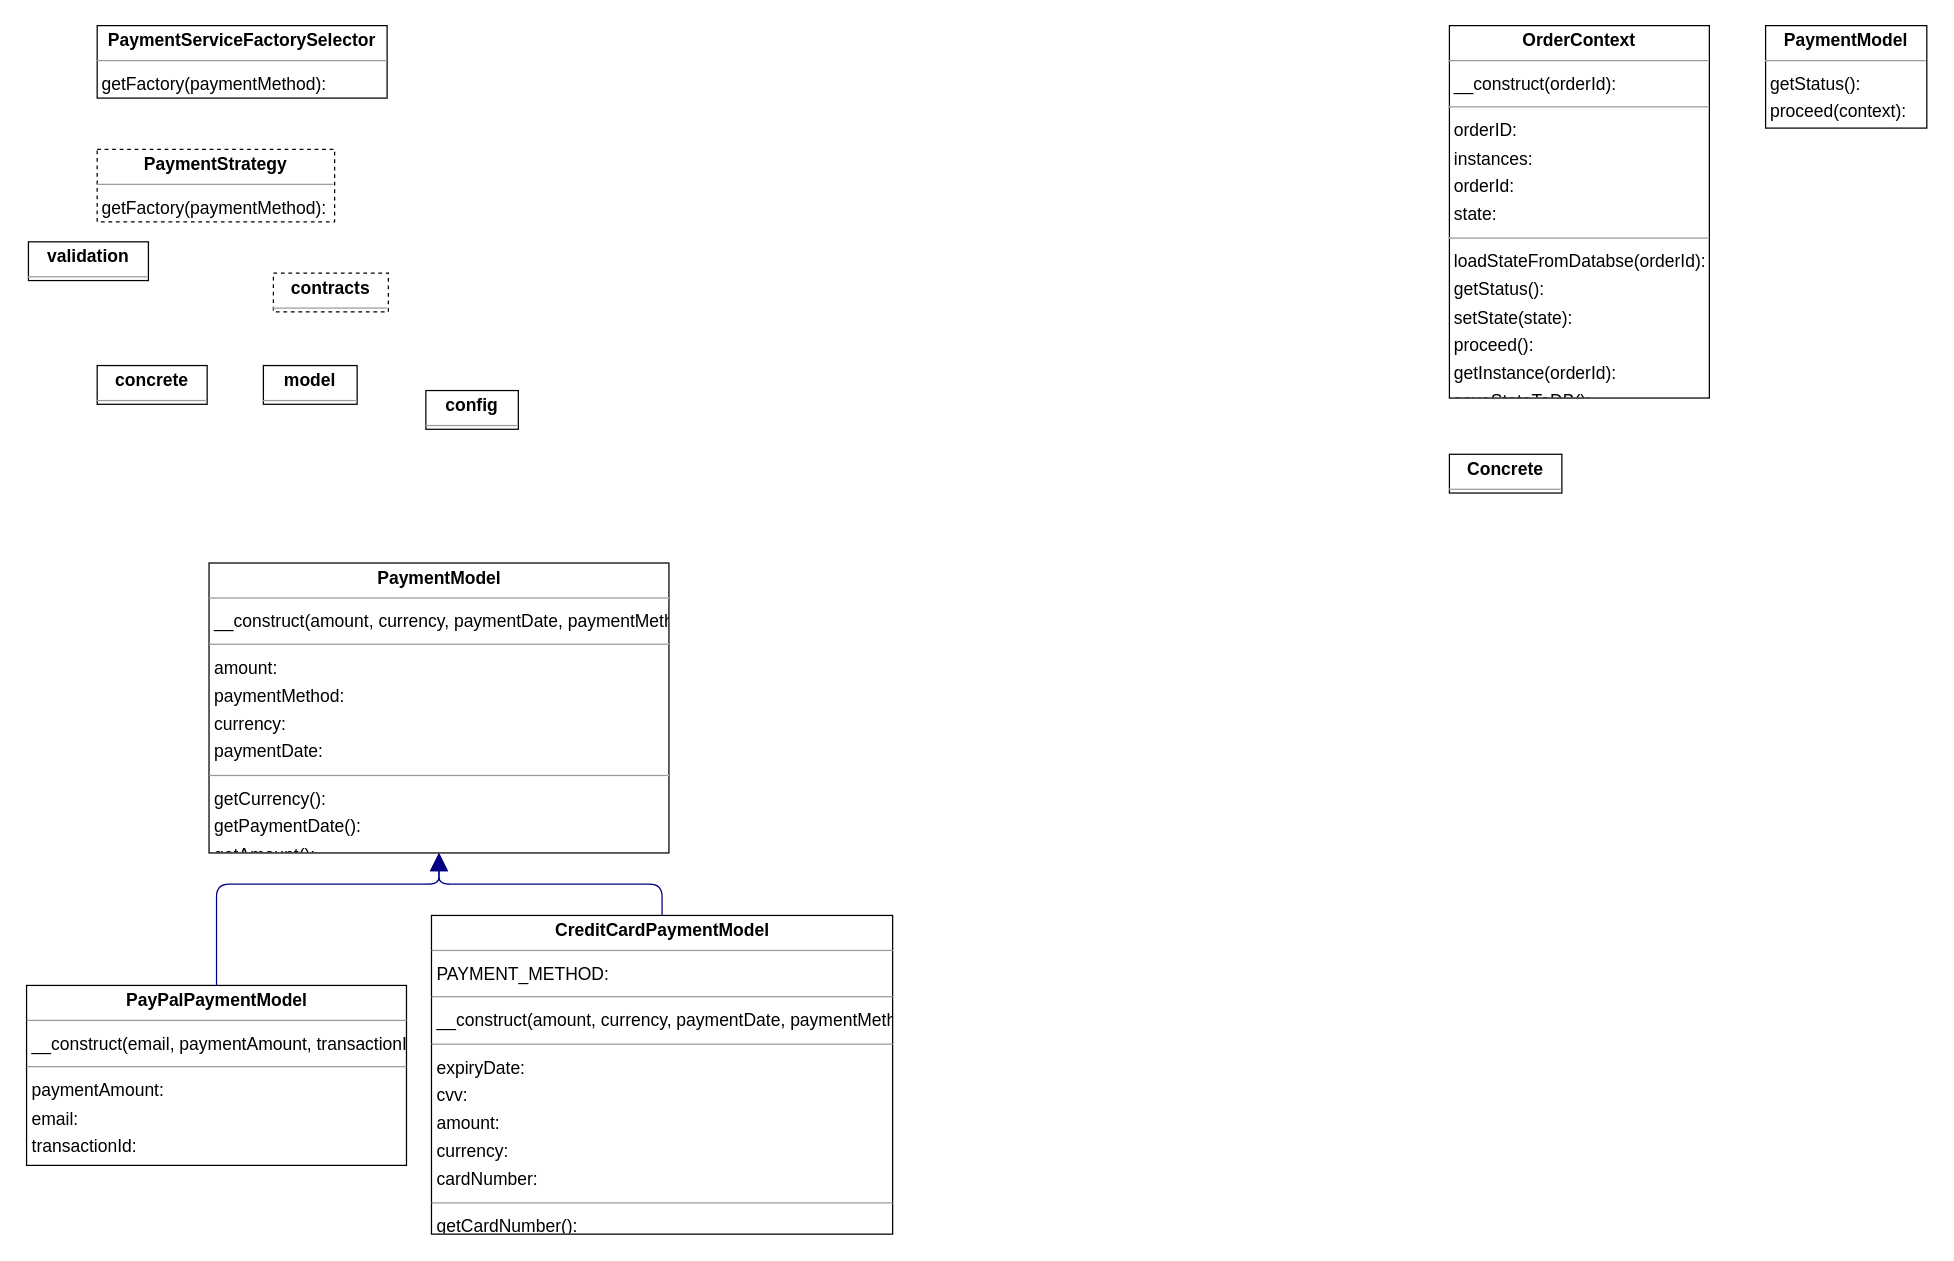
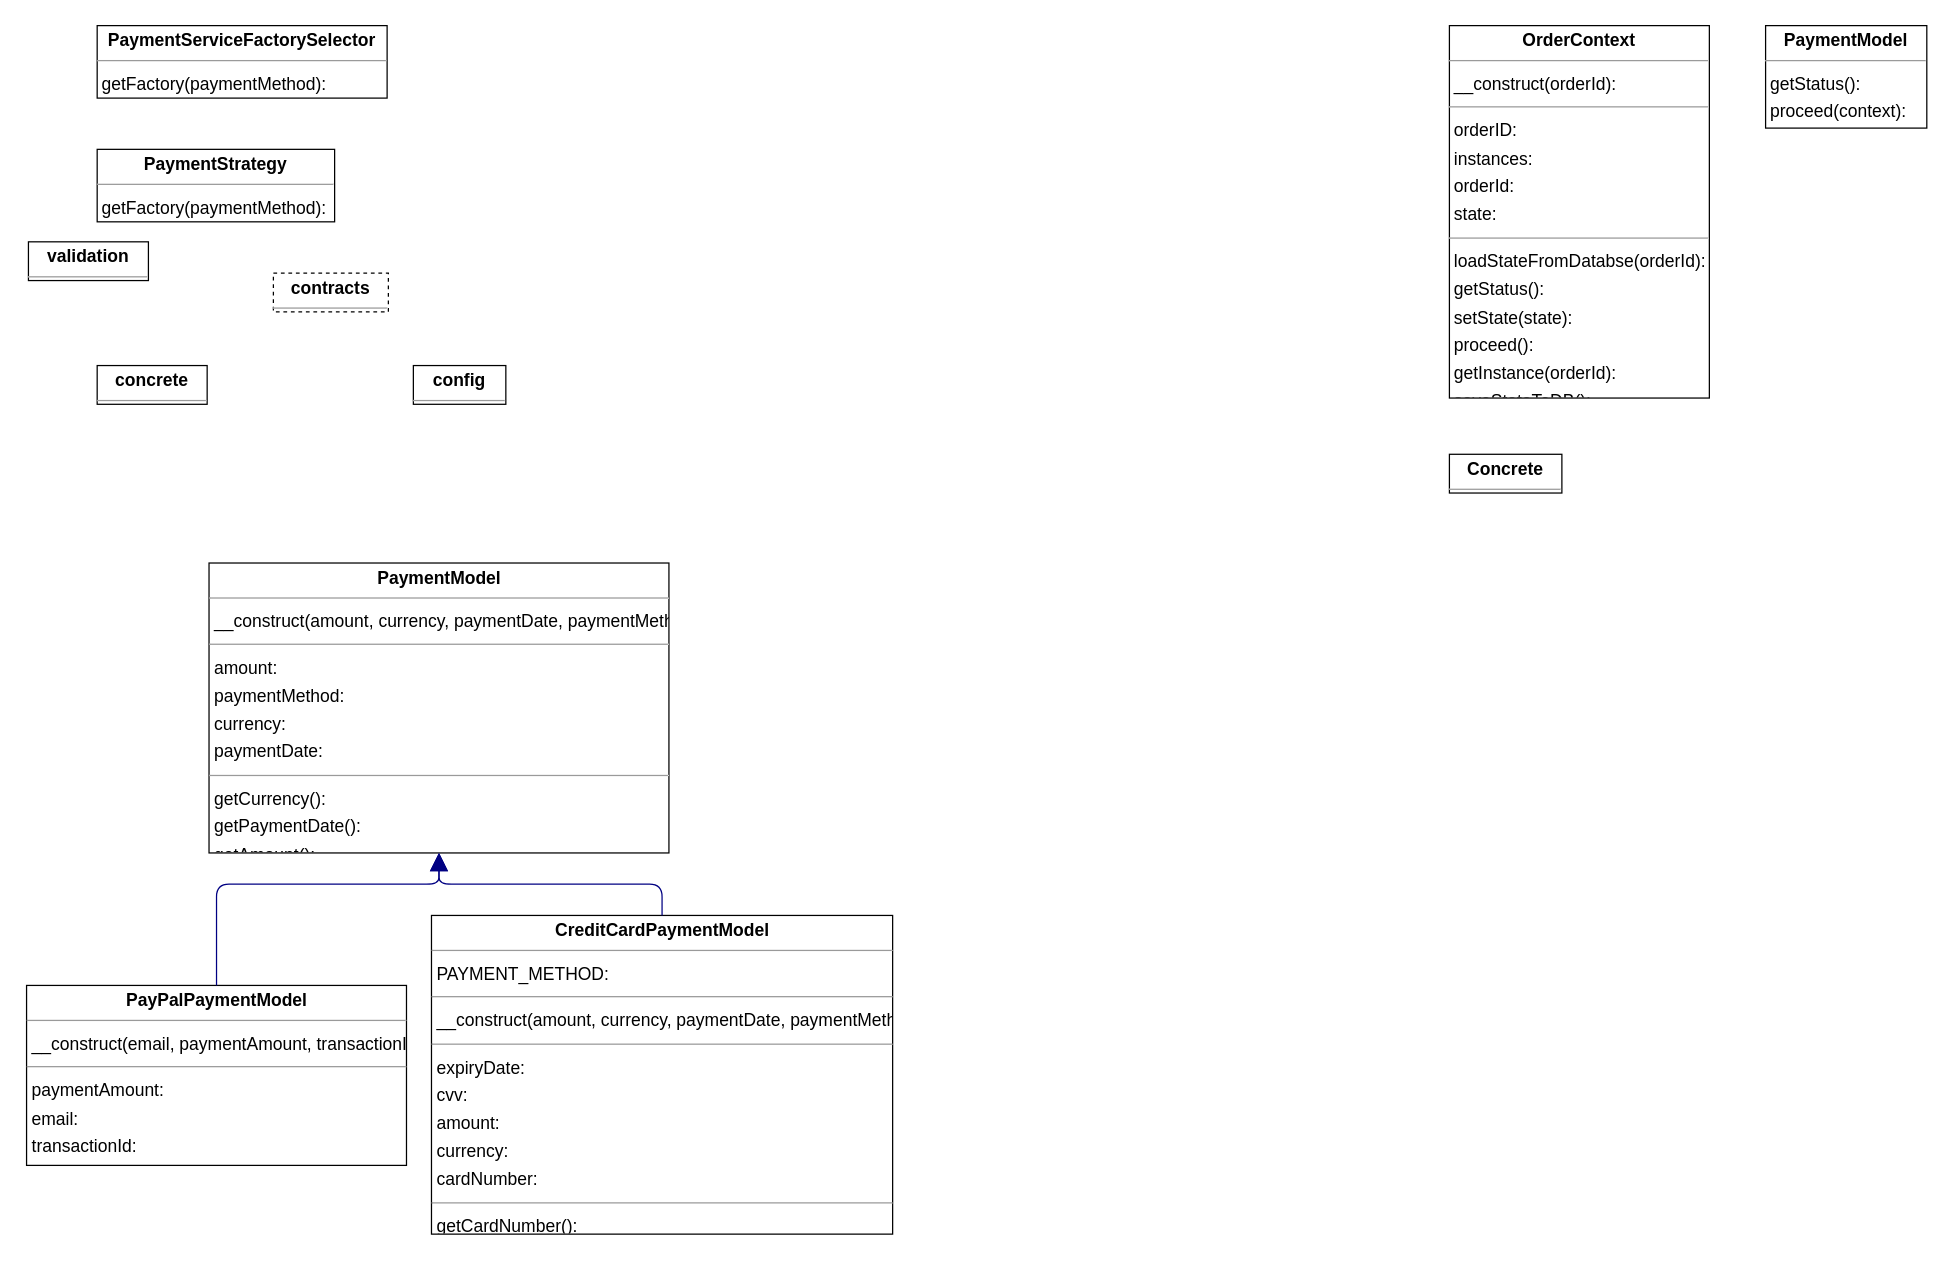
node "PaymentStrategy getFactory(paymentMethod):": style dashed -> solid
node "model": removed
node "config": moved (472, 410) -> (459, 385)
